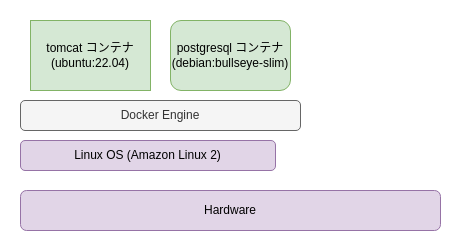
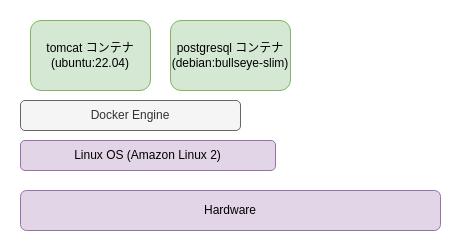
node "tomcat コンテナ (ubuntu:22.04)": shape rectangle -> rounded rectangle
node "Docker Engine": size 280x30 -> 220x30
